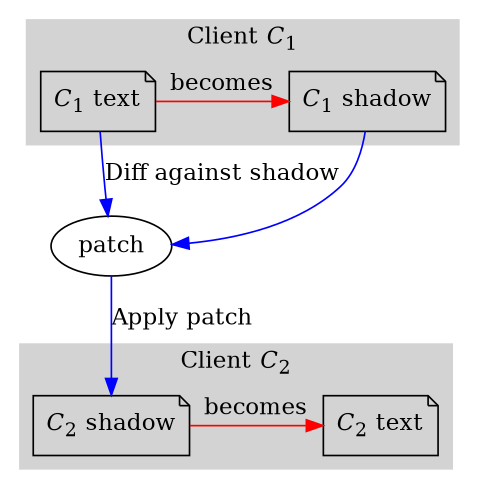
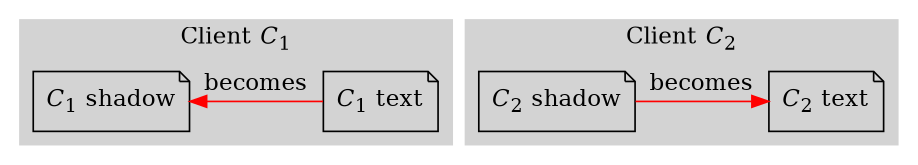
node "patch": removed
